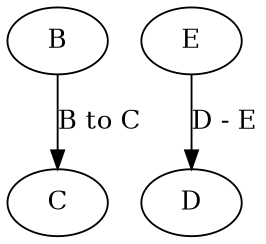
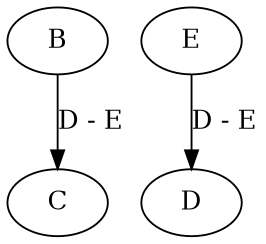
edge "B" -> "C": label "B to C" -> "D - E"
